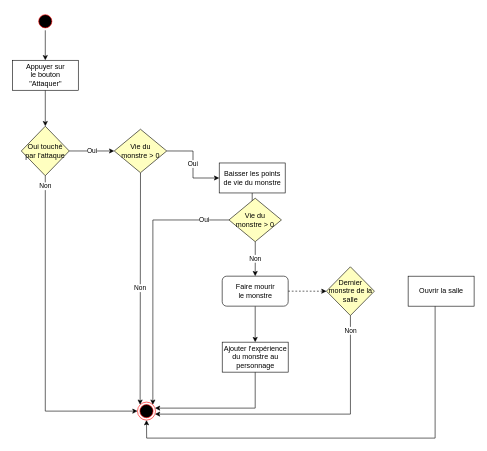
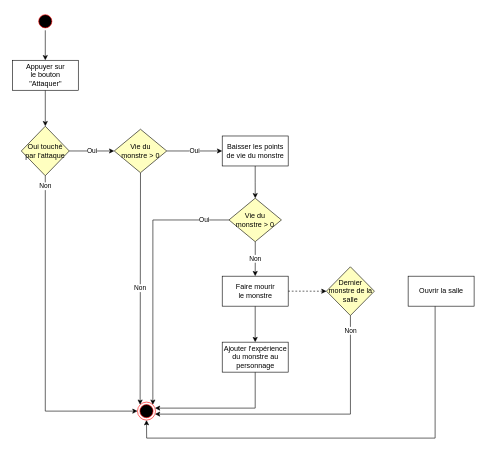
node "Baisser les points de vie du monstre": moved (252, 178) -> (255, 151)
node "Faire mourir le monstre": shape rounded rectangle -> rectangle
